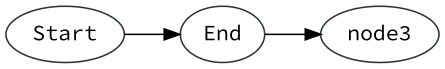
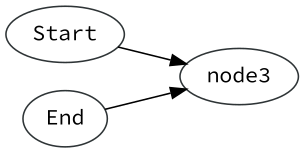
edge "Start" -> "End": now "Start" -> "node3"
